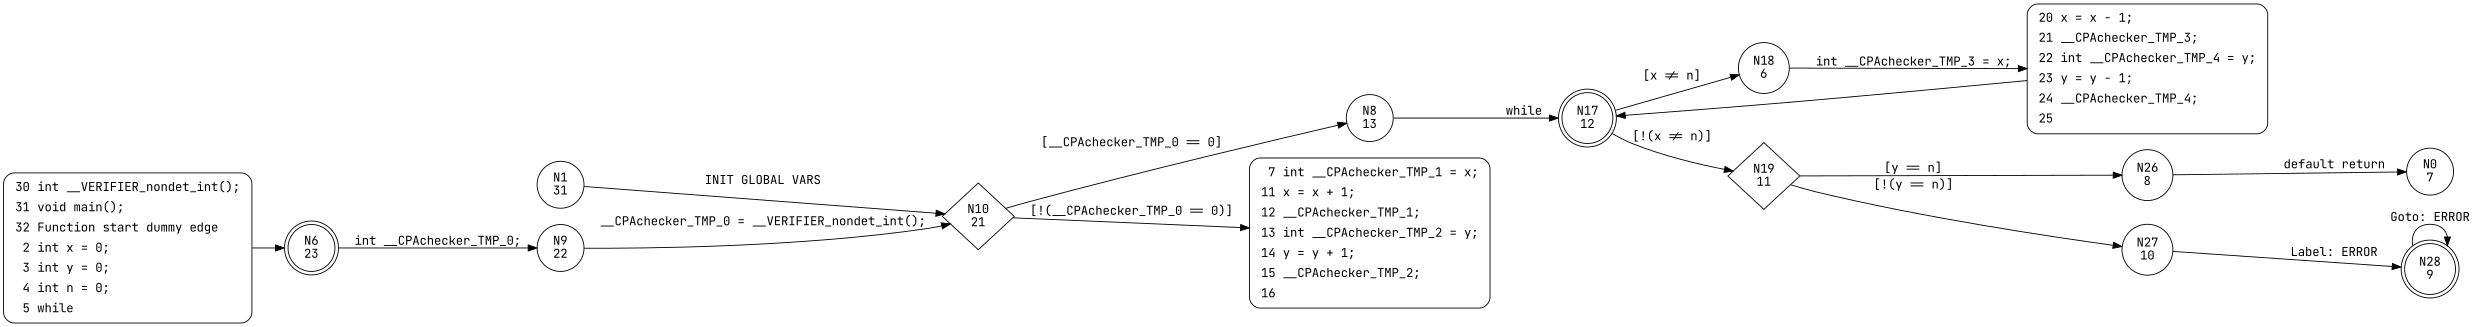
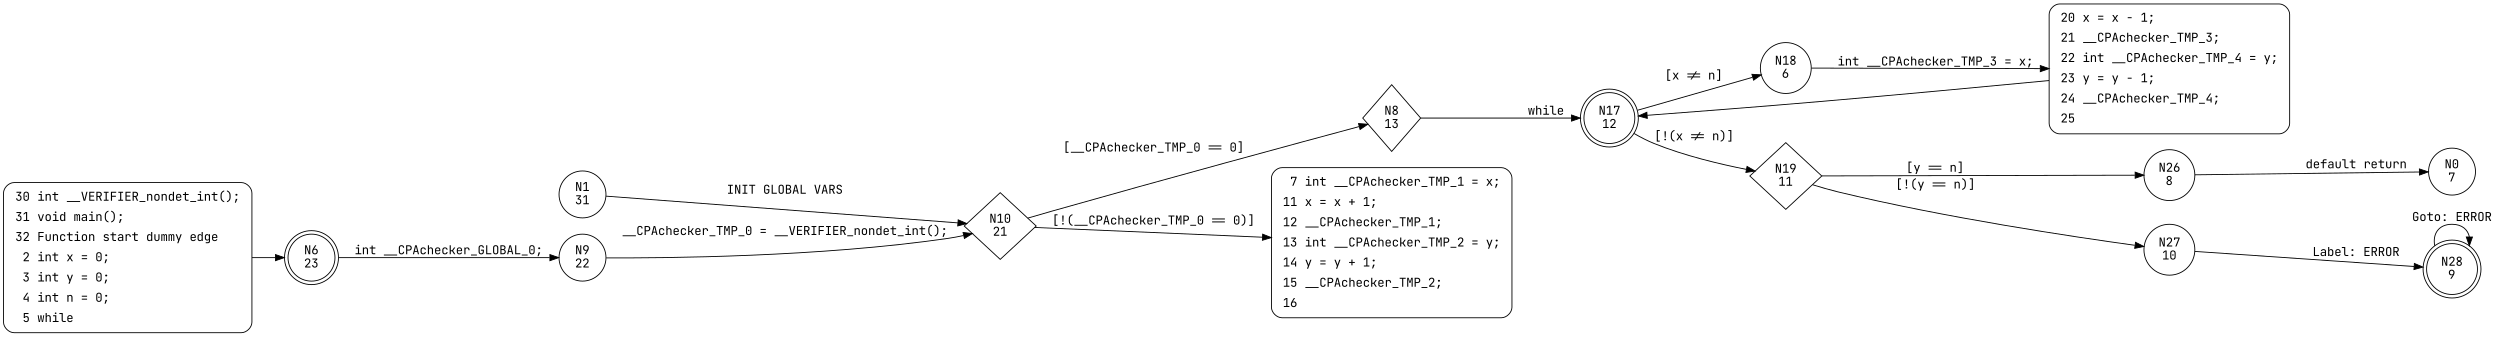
node "N8 13": shape circle -> diamond
edge "N6 23" -> "N9 22": label "int __CPAchecker_TMP_0;" -> "int __CPAchecker_GLOBAL_0;"
